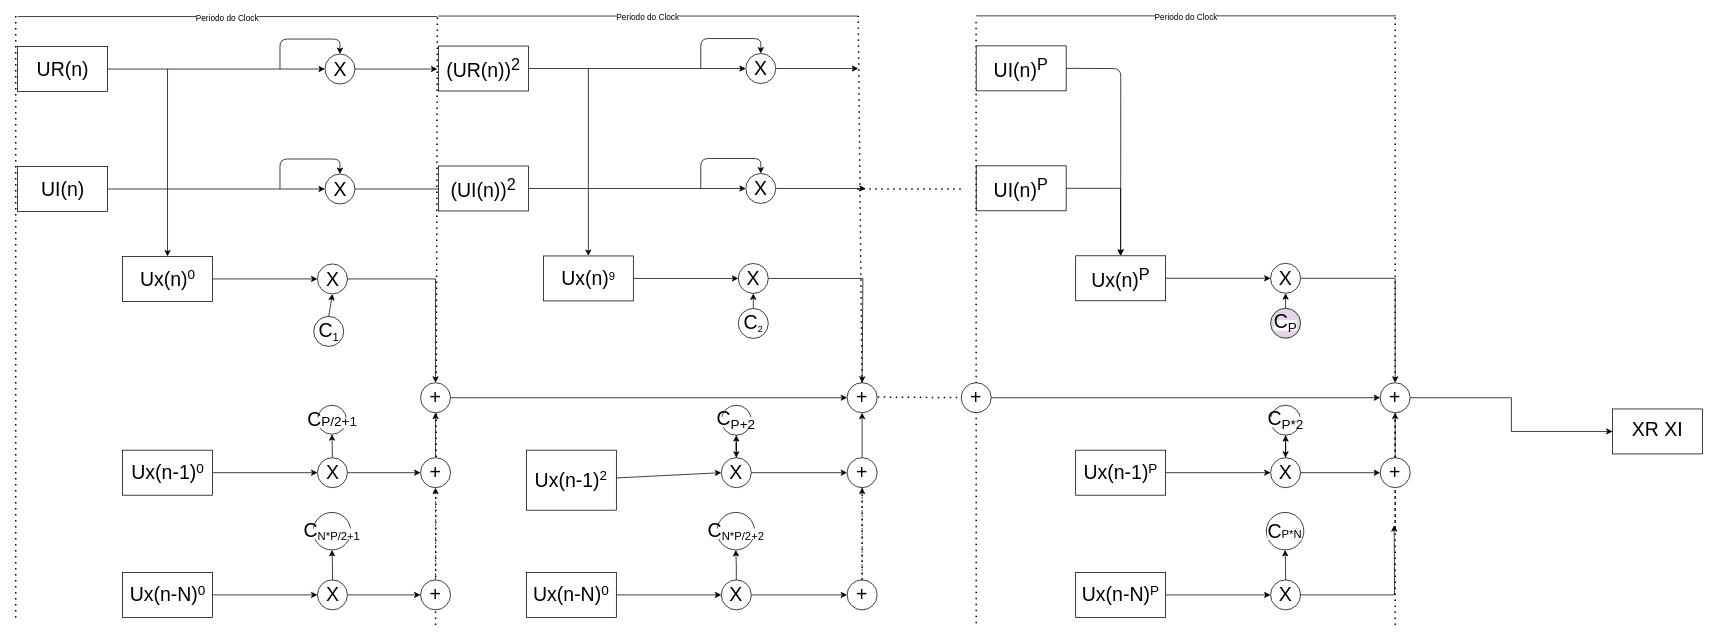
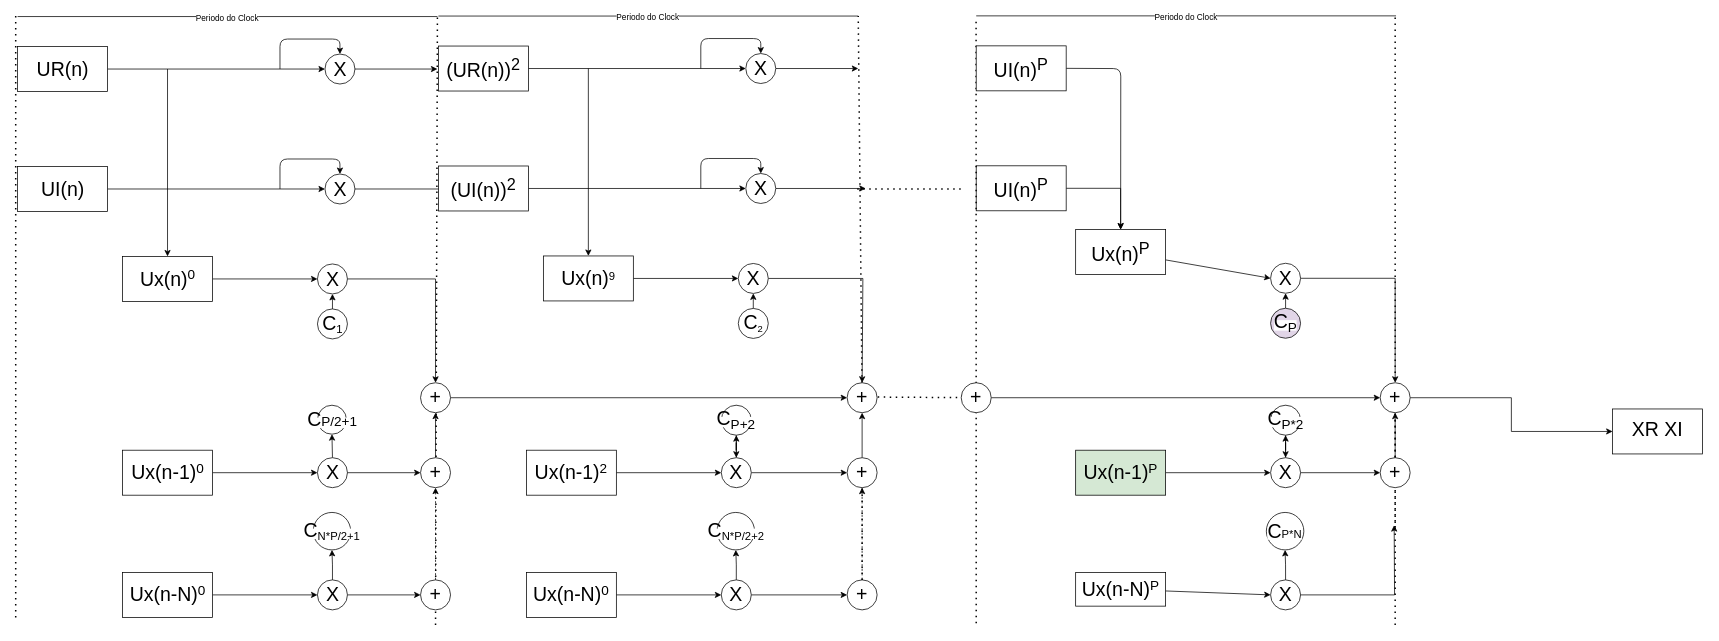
node "Ux(n)P": moved (1121, 278) -> (1121, 252)
node "C1": moved (329, 332) -> (332, 324)
node "Ux(n-1)P": fillcolor #ffffff -> #d5e8d4
node "Ux(n-1)2": size 90x60 -> 90x45
node "Ux(n-N)P": size 90x45 -> 90x34
